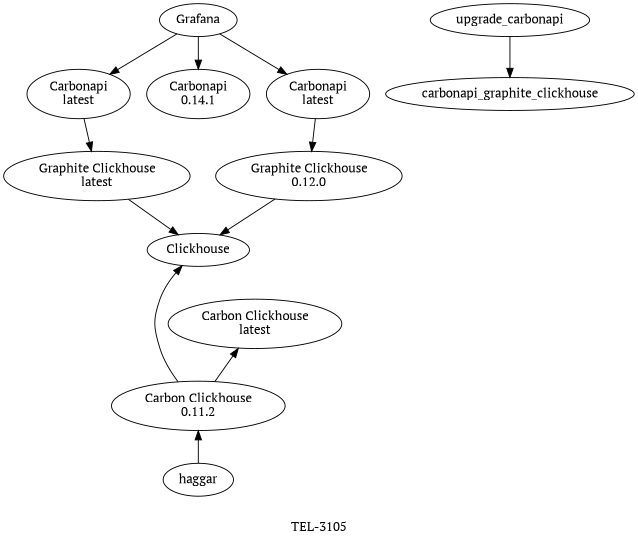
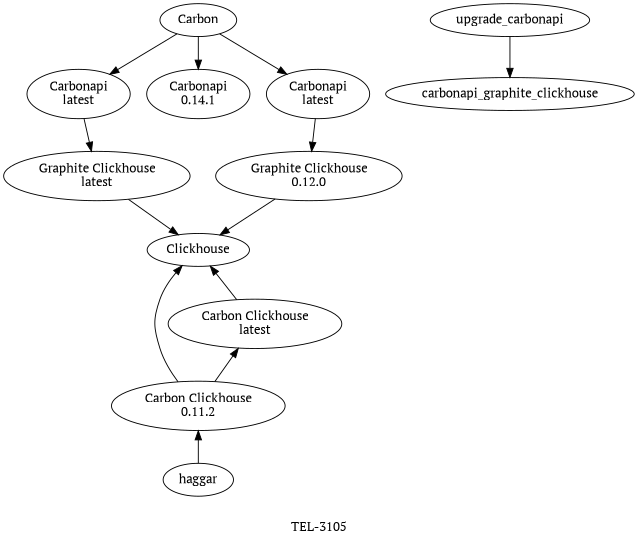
node "Grafana": label "Grafana" -> "Carbon"
edge "Carbon Clickhouse latest" -> "Clickhouse": added
